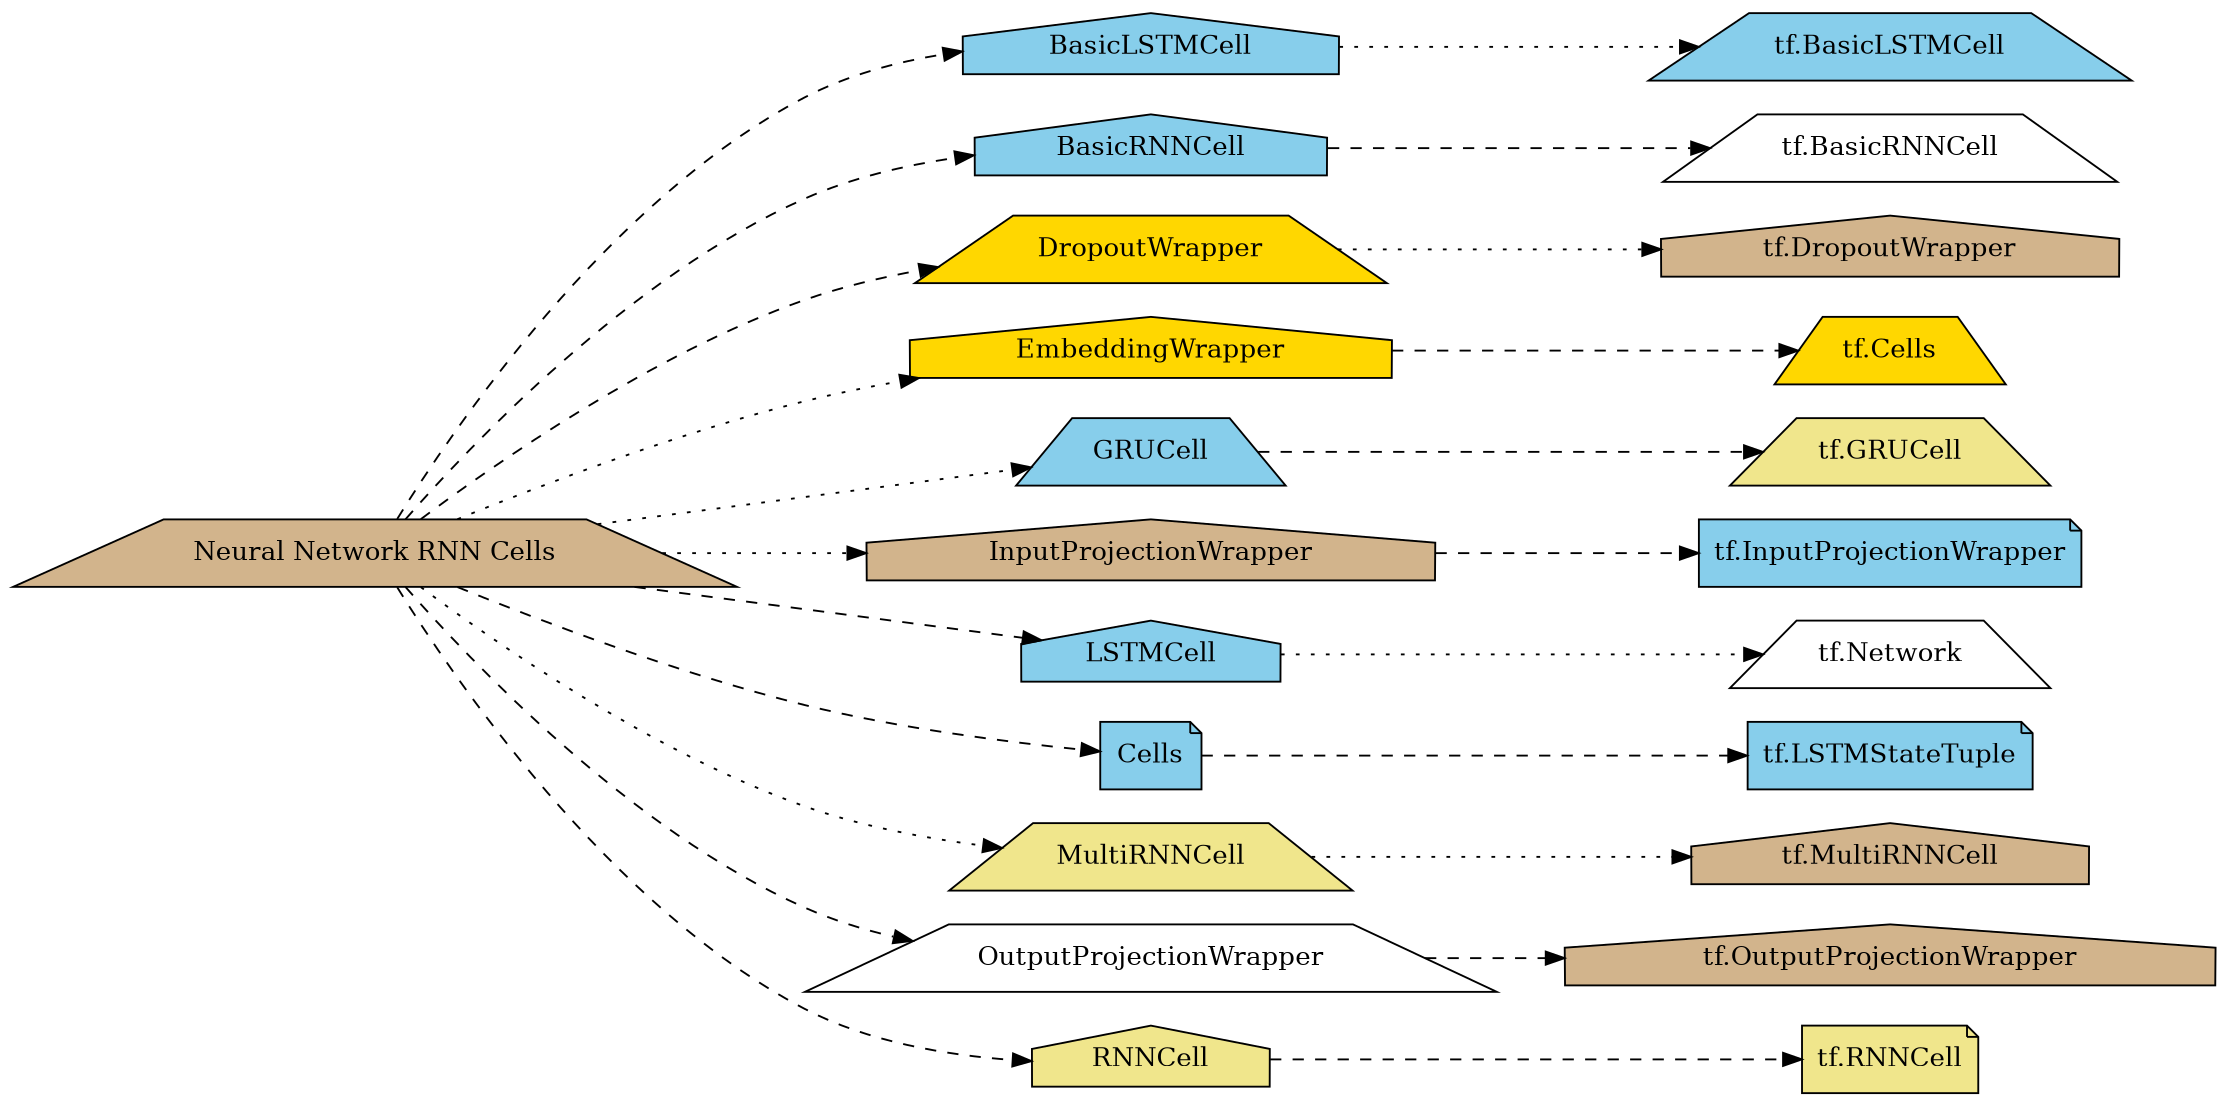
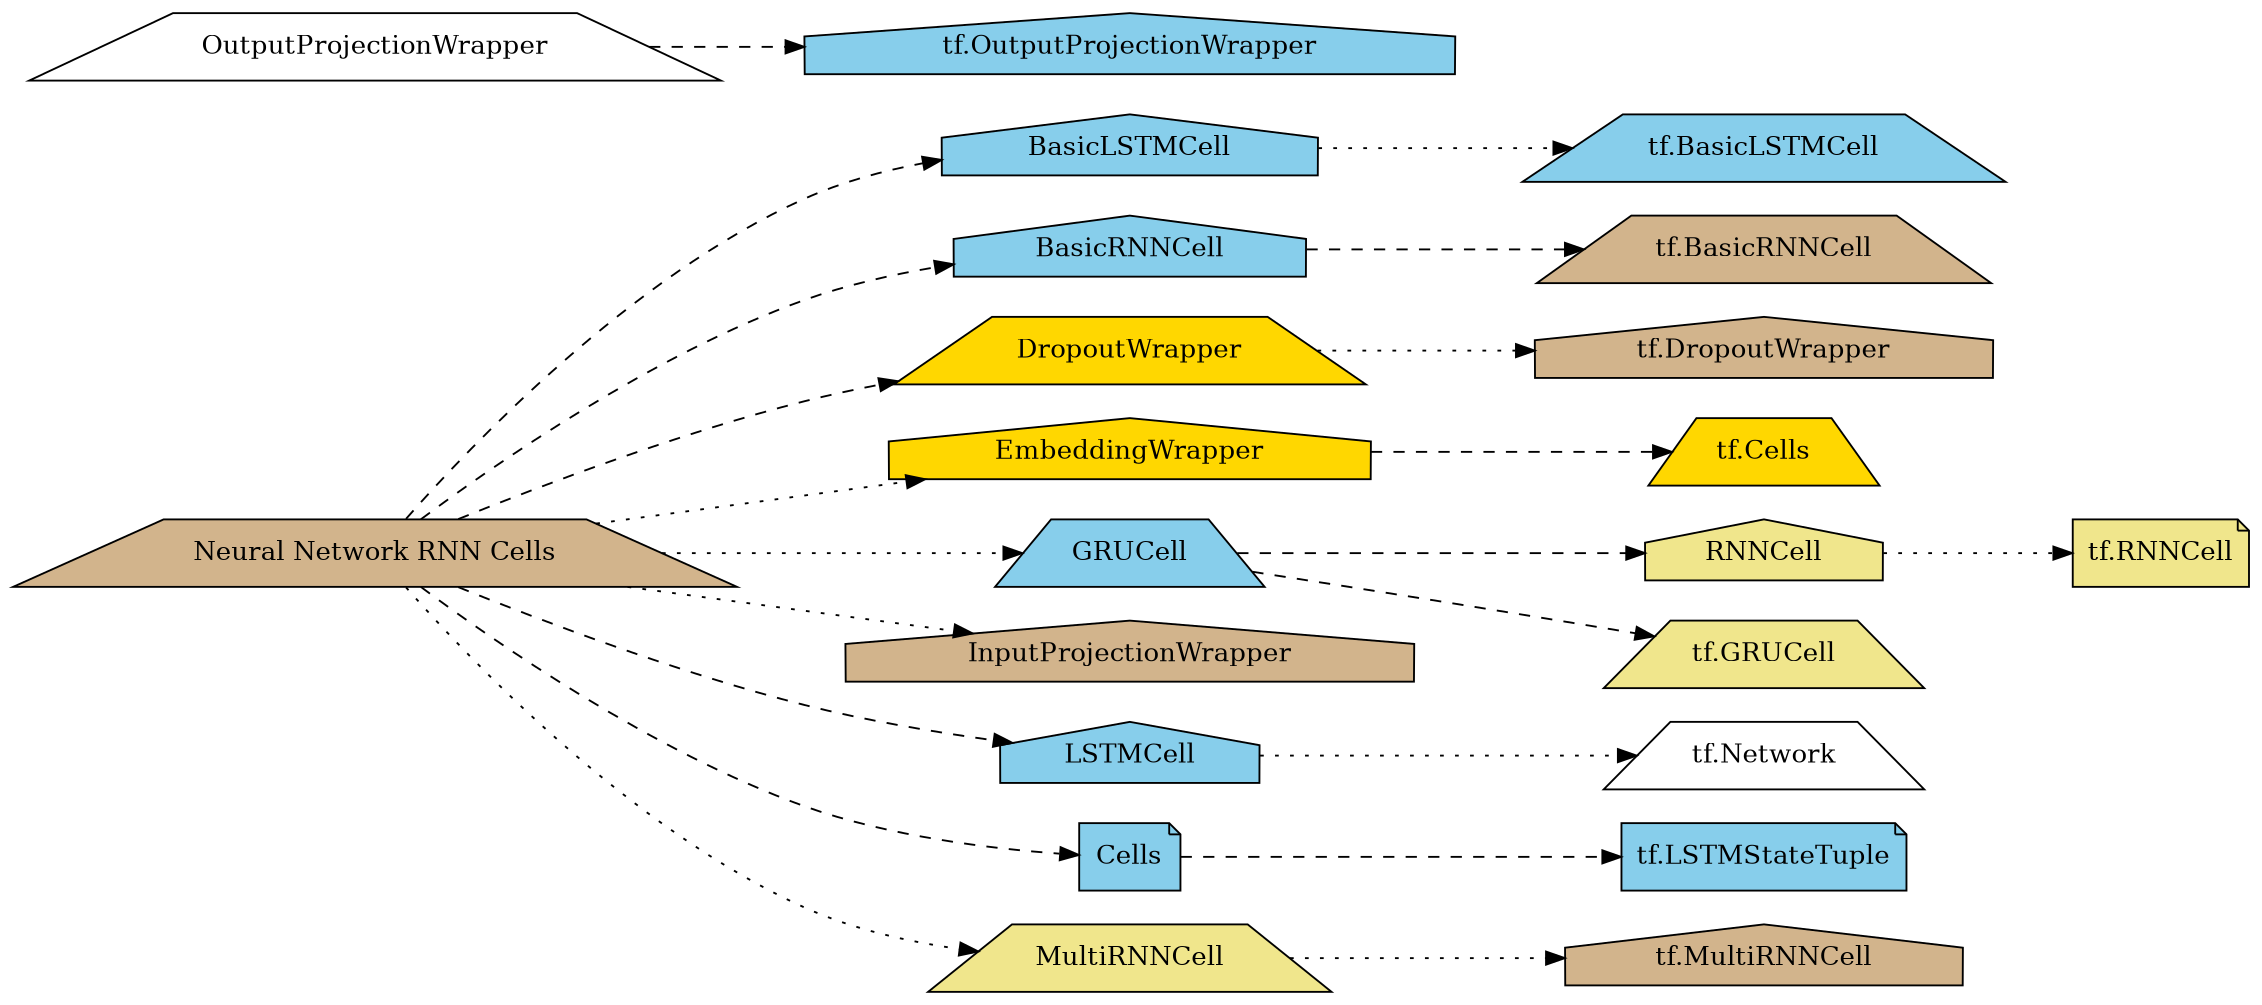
node "tf.BasicRNNCell": fillcolor white -> tan
node "tf.InputProjectionWrapper": removed
edge "Neural Network RNN Cells" -> "OutputProjectionWrapper": removed
edge "Neural Network RNN Cells" -> "RNNCell": now "GRUCell" -> "RNNCell"
node "tf.OutputProjectionWrapper": fillcolor tan -> skyblue
edge "RNNCell" -> "tf.RNNCell": style dashed -> dotted
